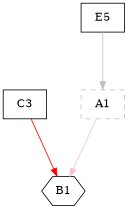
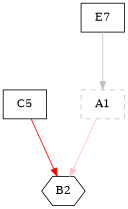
node "E5": label "E5" -> "E7"
node "C3": label "C3" -> "C5"
node "B1": label "B1" -> "B2"
